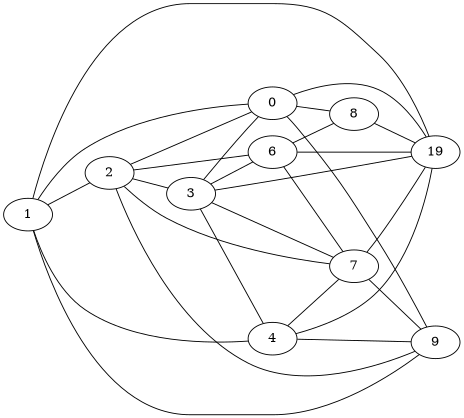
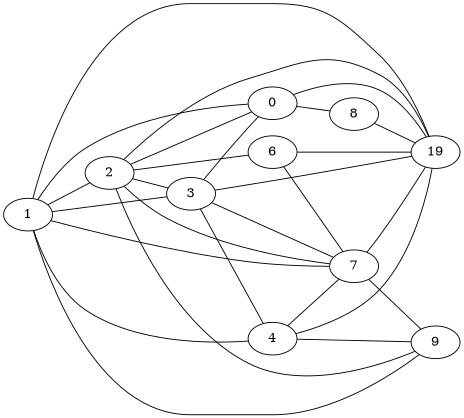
edge "19" -- "2": added
edge "8" -- "6": removed
edge "6" -- "3": now "1" -- "3"
edge "0" -- "9": removed
edge "1" -- "7": added
